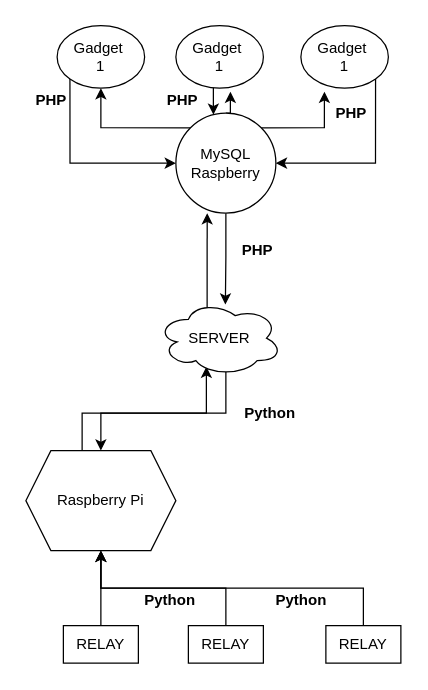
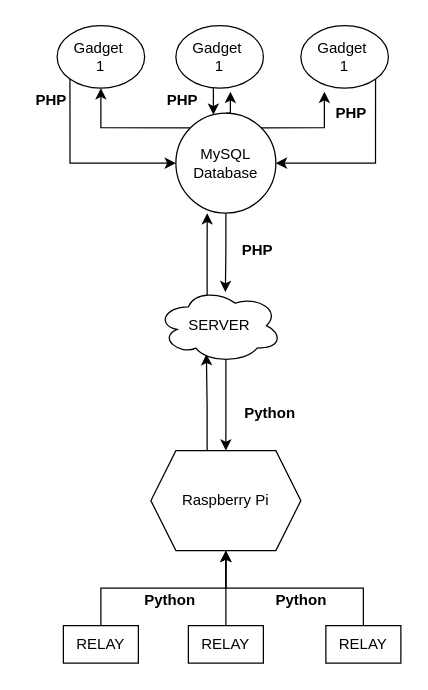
node "MySQL Raspberry": label "MySQL Raspberry" -> "MySQL Database"
node "SERVER": moved (219, 338) -> (219, 326)
node "Raspberry Pi": moved (101, 501) -> (226, 501)
